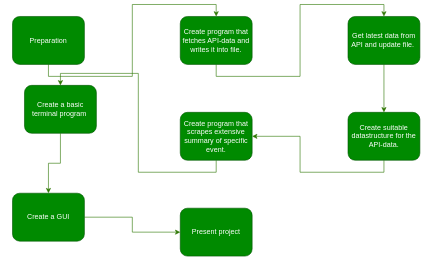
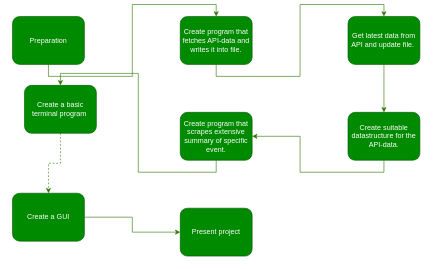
edge "Create a basic terminal program" -> "Create a GUI": style solid -> dashed
